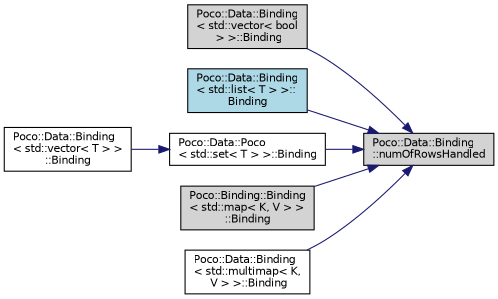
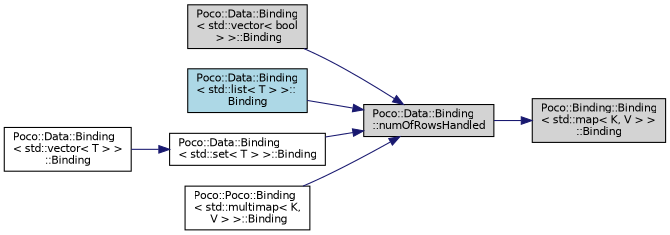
node "Poco::Data::Poco < std::set< T > >::Binding": label "Poco::Data::Poco < std::set< T > >::Binding" -> "Poco::Data::Binding < std::set< T > >::Binding"
edge "Poco::Binding::Binding < std::map< K, V > > ::Binding" -> "Poco::Data::Binding ::numOfRowsHandled": reversed
node "Poco::Data::Binding < std::multimap< K, V > >::Binding": label "Poco::Data::Binding < std::multimap< K, V > >::Binding" -> "Poco::Poco::Binding < std::multimap< K, V > >::Binding"
